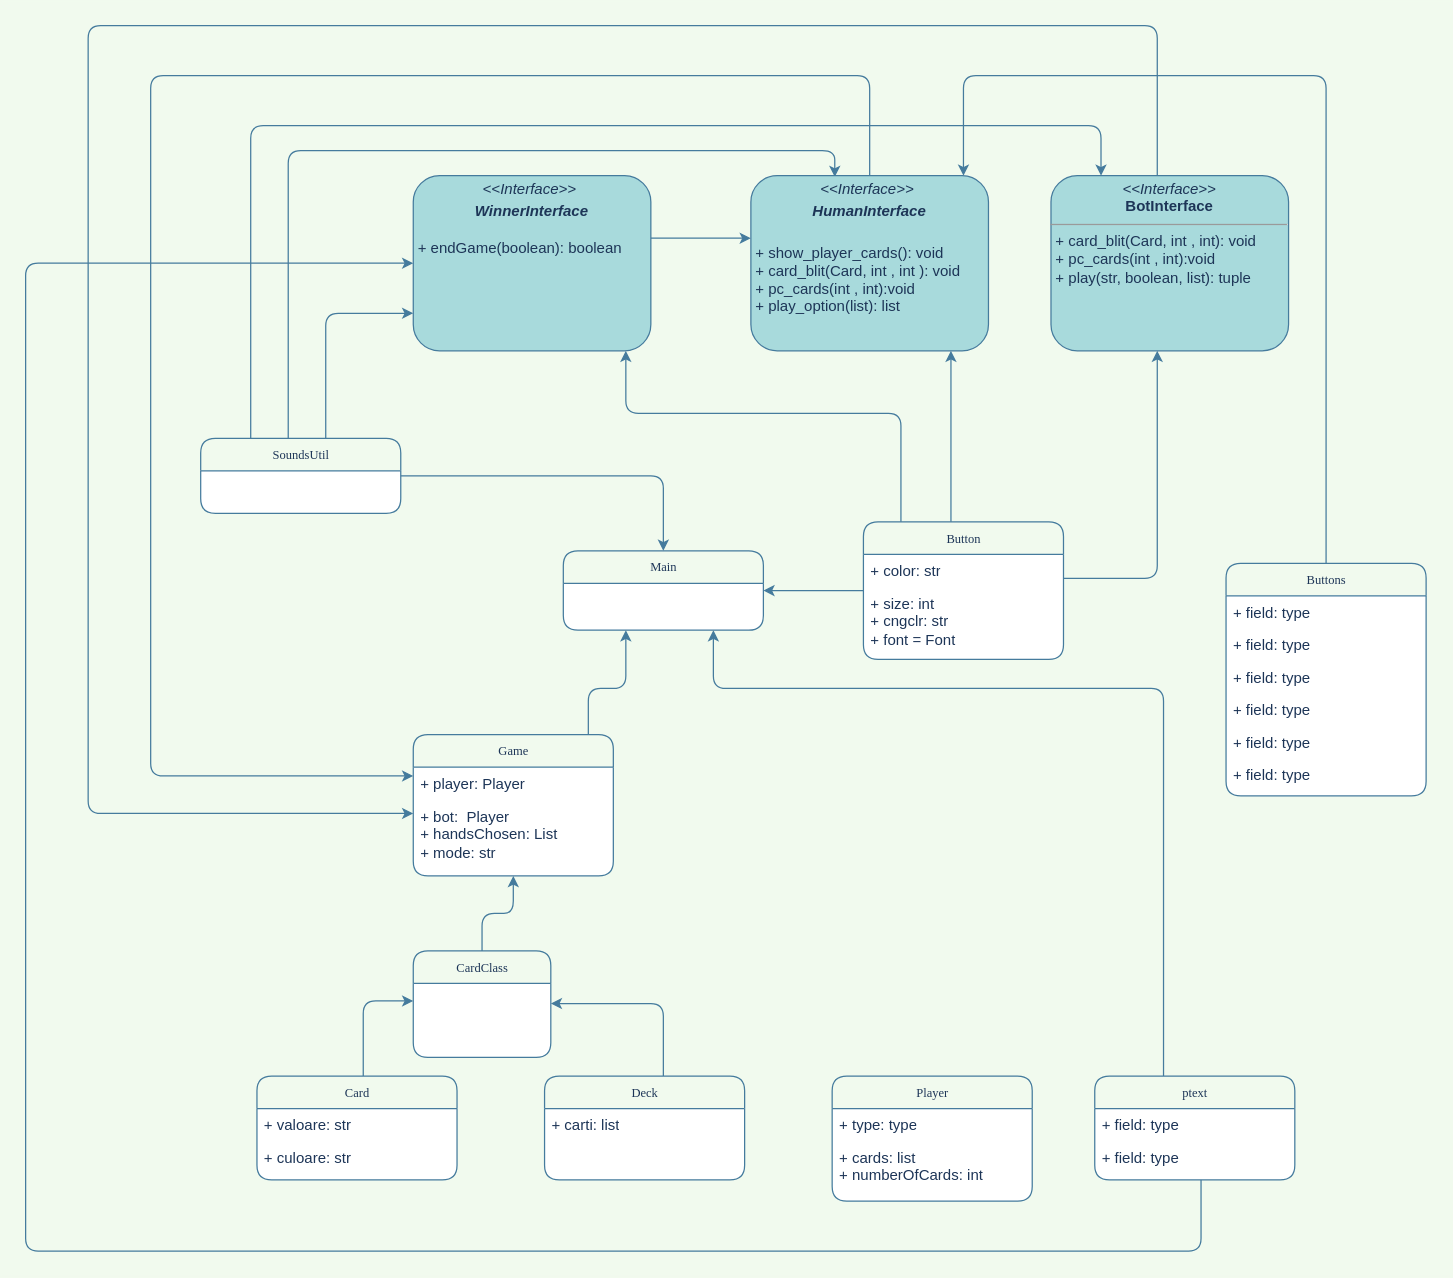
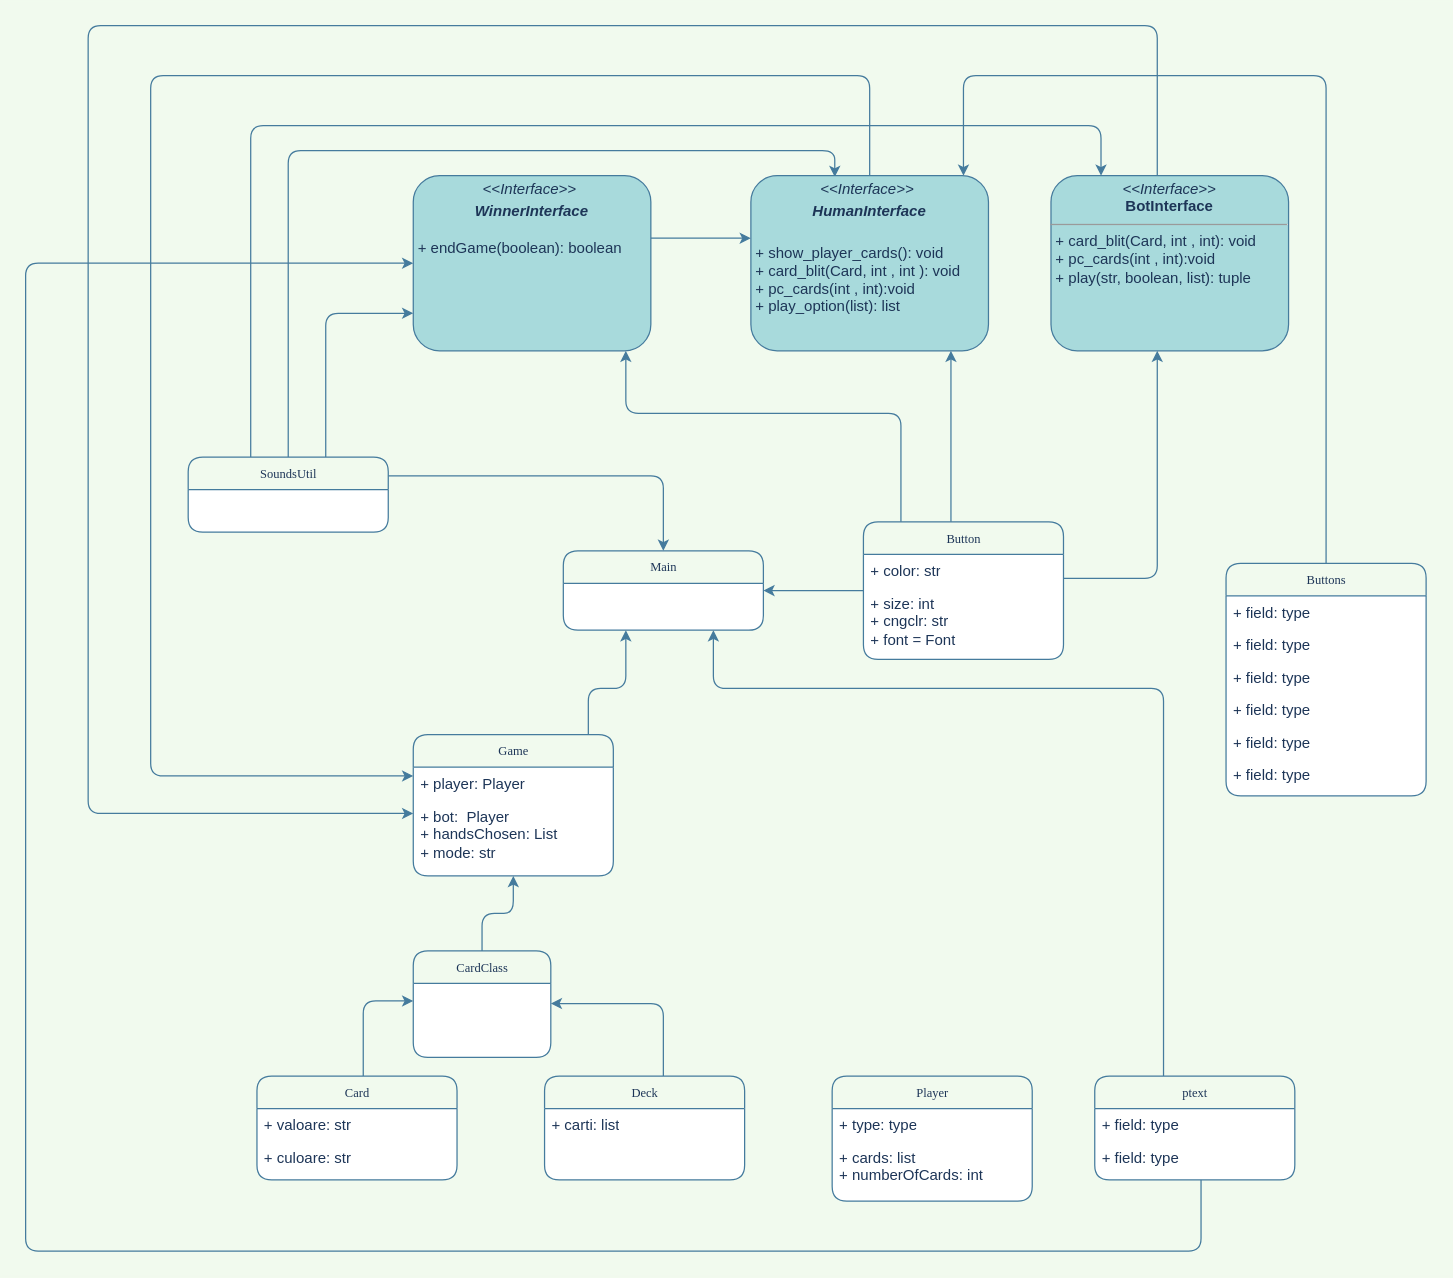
node "SoundsUtil": moved (301, 476) -> (288, 494)
